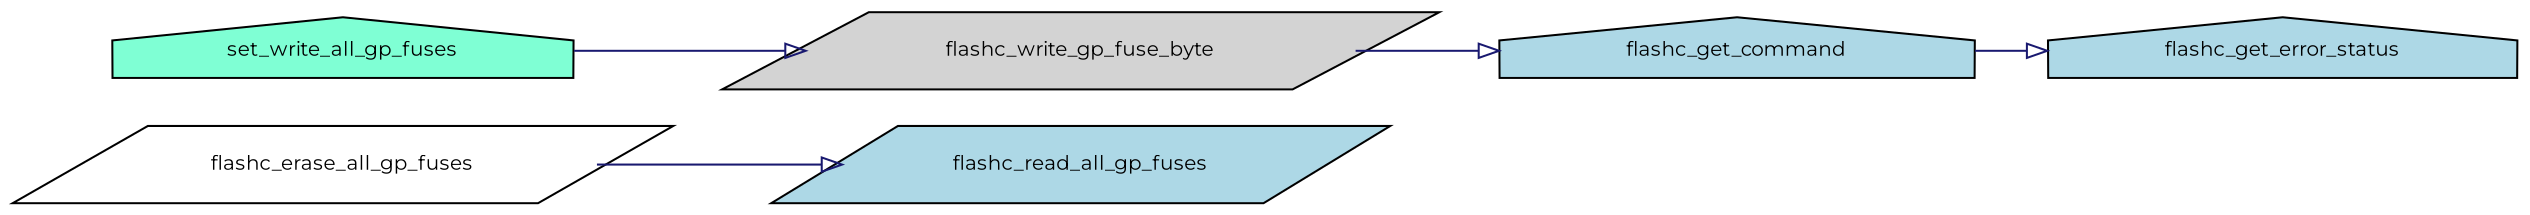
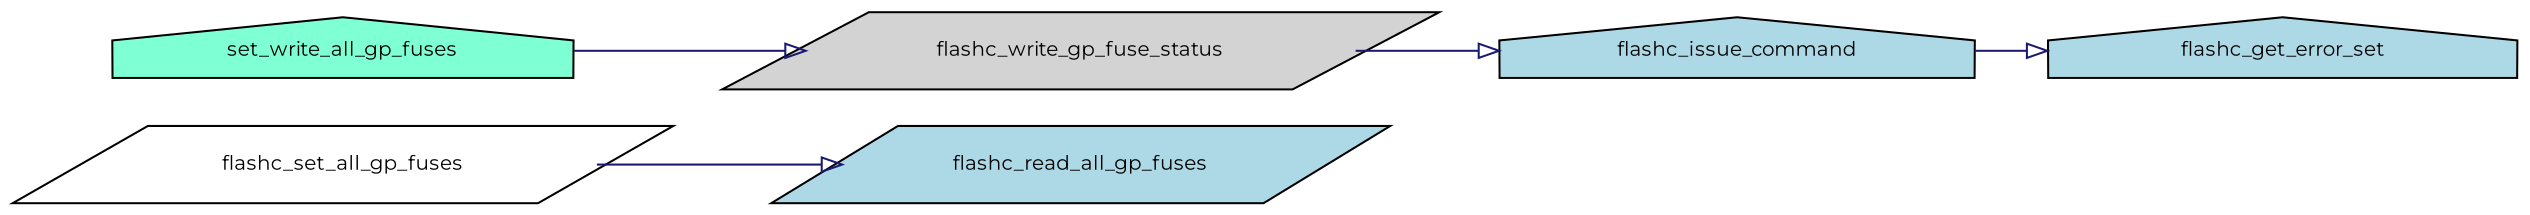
node "flashc_write_gp_fuse_byte": label "flashc_write_gp_fuse_byte" -> "flashc_write_gp_fuse_status"
node "flashc_get_command": label "flashc_get_command" -> "flashc_issue_command"
node "flashc_get_error_status": label "flashc_get_error_status" -> "flashc_get_error_set"
node "flashc_erase_all_gp_fuses": label "flashc_erase_all_gp_fuses" -> "flashc_set_all_gp_fuses"
